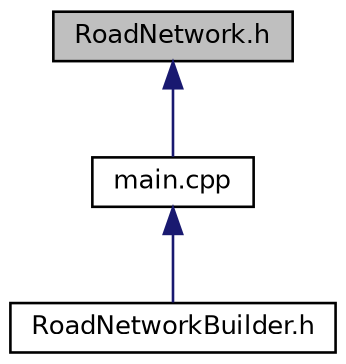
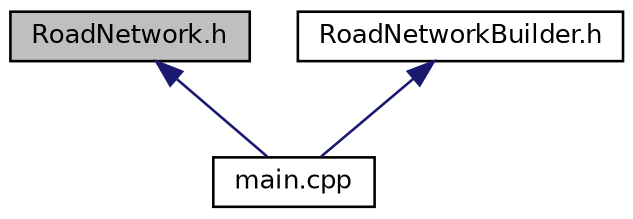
edge "RoadNetworkBuilder.h" -> "main.cpp": reversed
